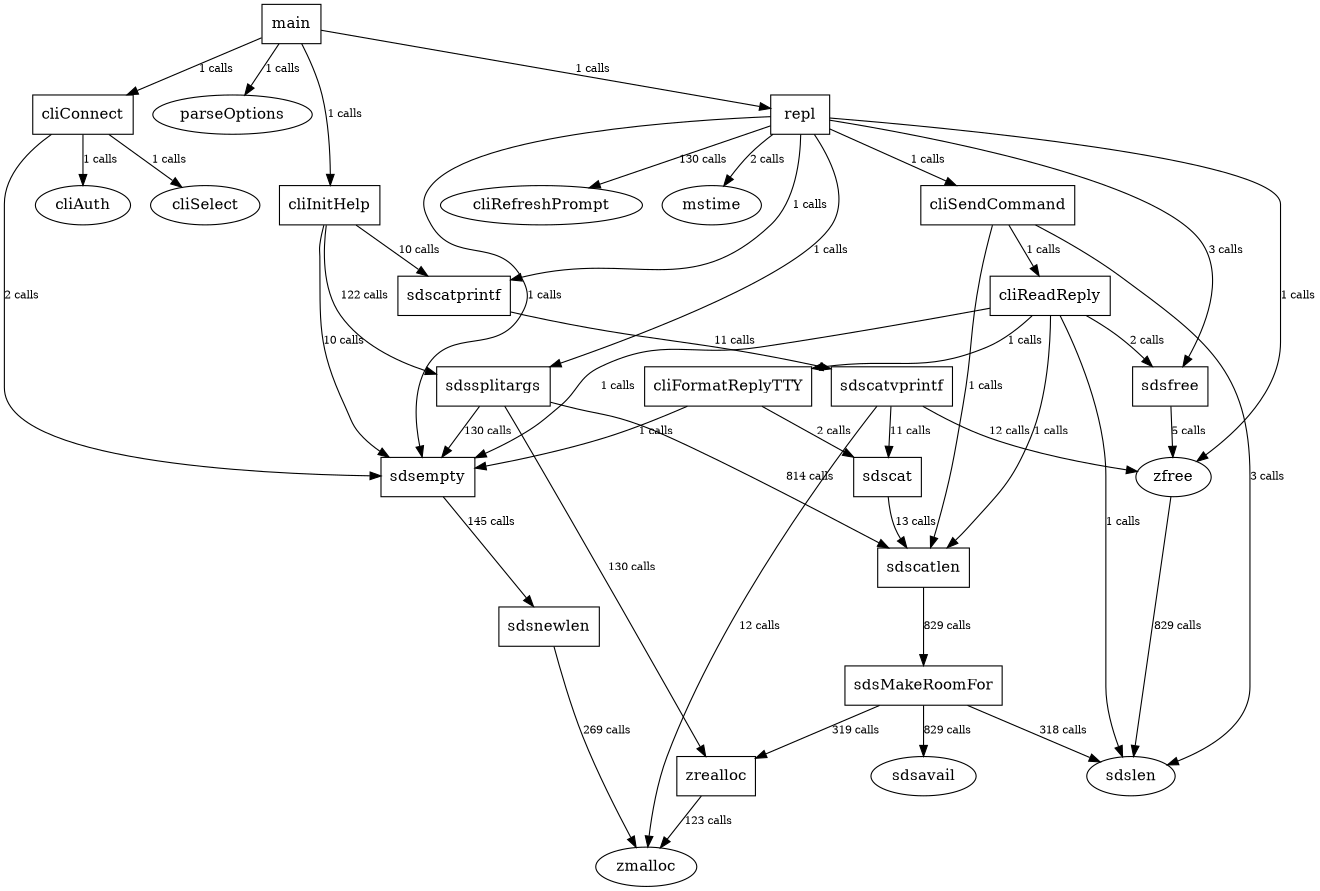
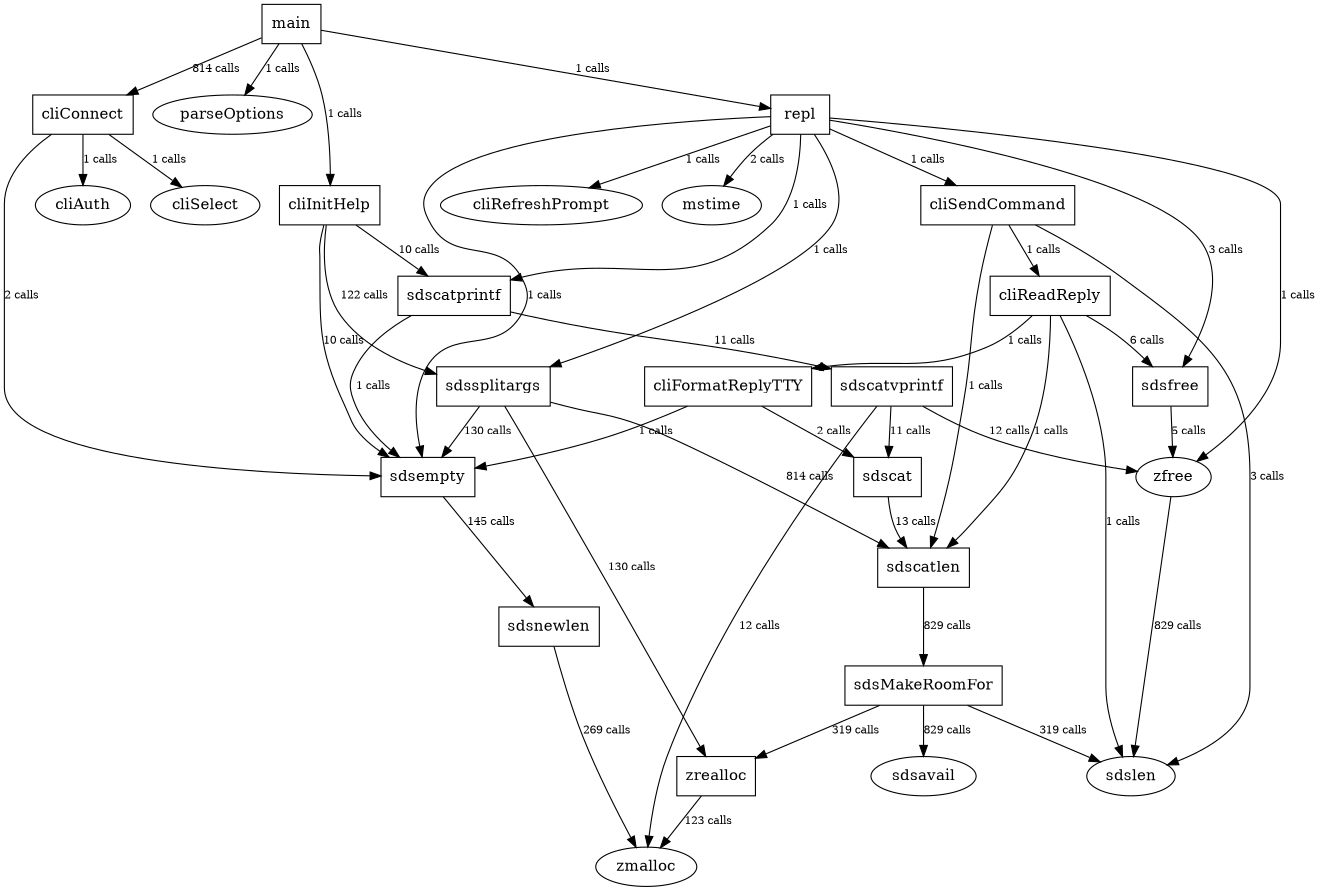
edge "main" -> "cliConnect": label "1 calls" -> "814 calls"
edge "repl" -> "cliRefreshPrompt": label "130 calls" -> "1 calls"
edge "cliReadReply" -> "sdsfree": label "2 calls" -> "6 calls"
edge "cliReadReply" -> "sdsempty": now "sdscatprintf" -> "sdsempty"
edge "sdsMakeRoomFor" -> "sdslen": label "318 calls" -> "319 calls"
